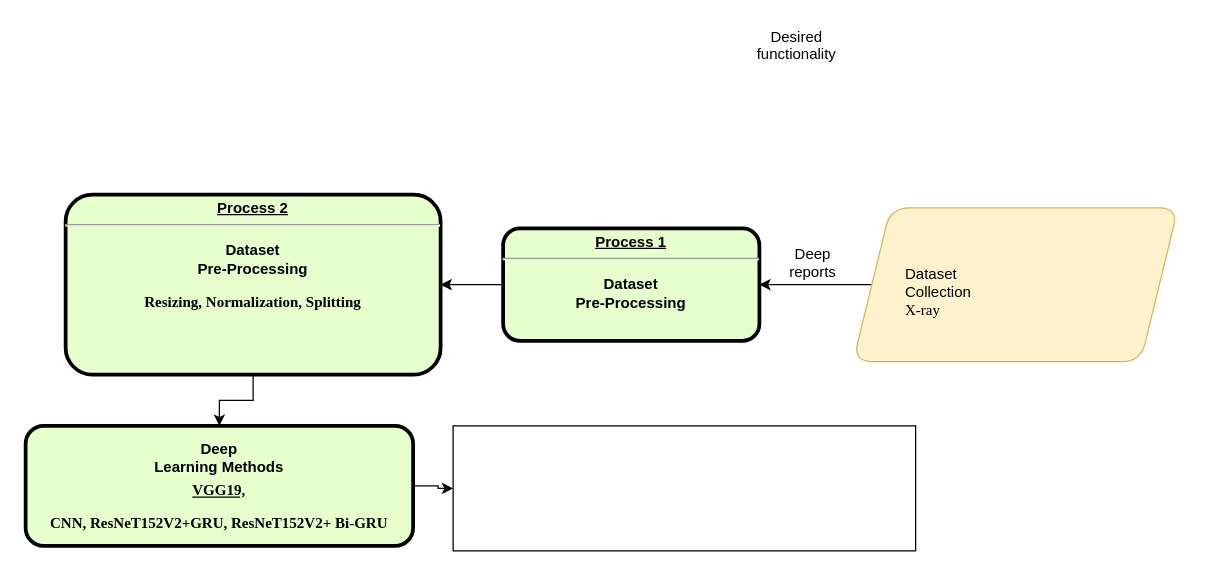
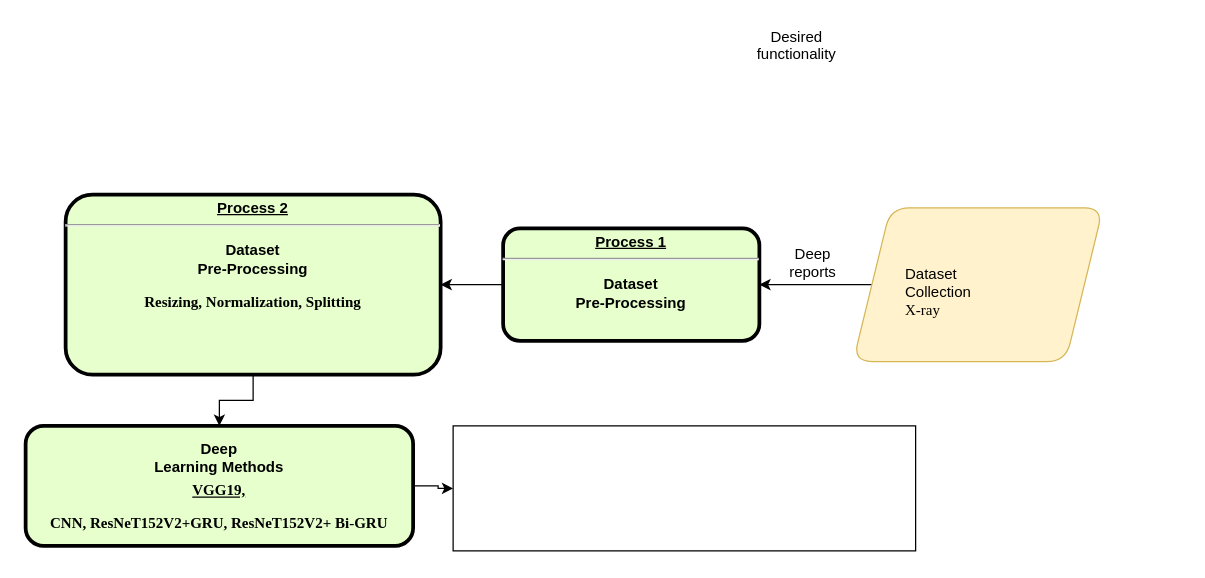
node "Dataset Collection X-ray": size 325x154 -> 250x154
